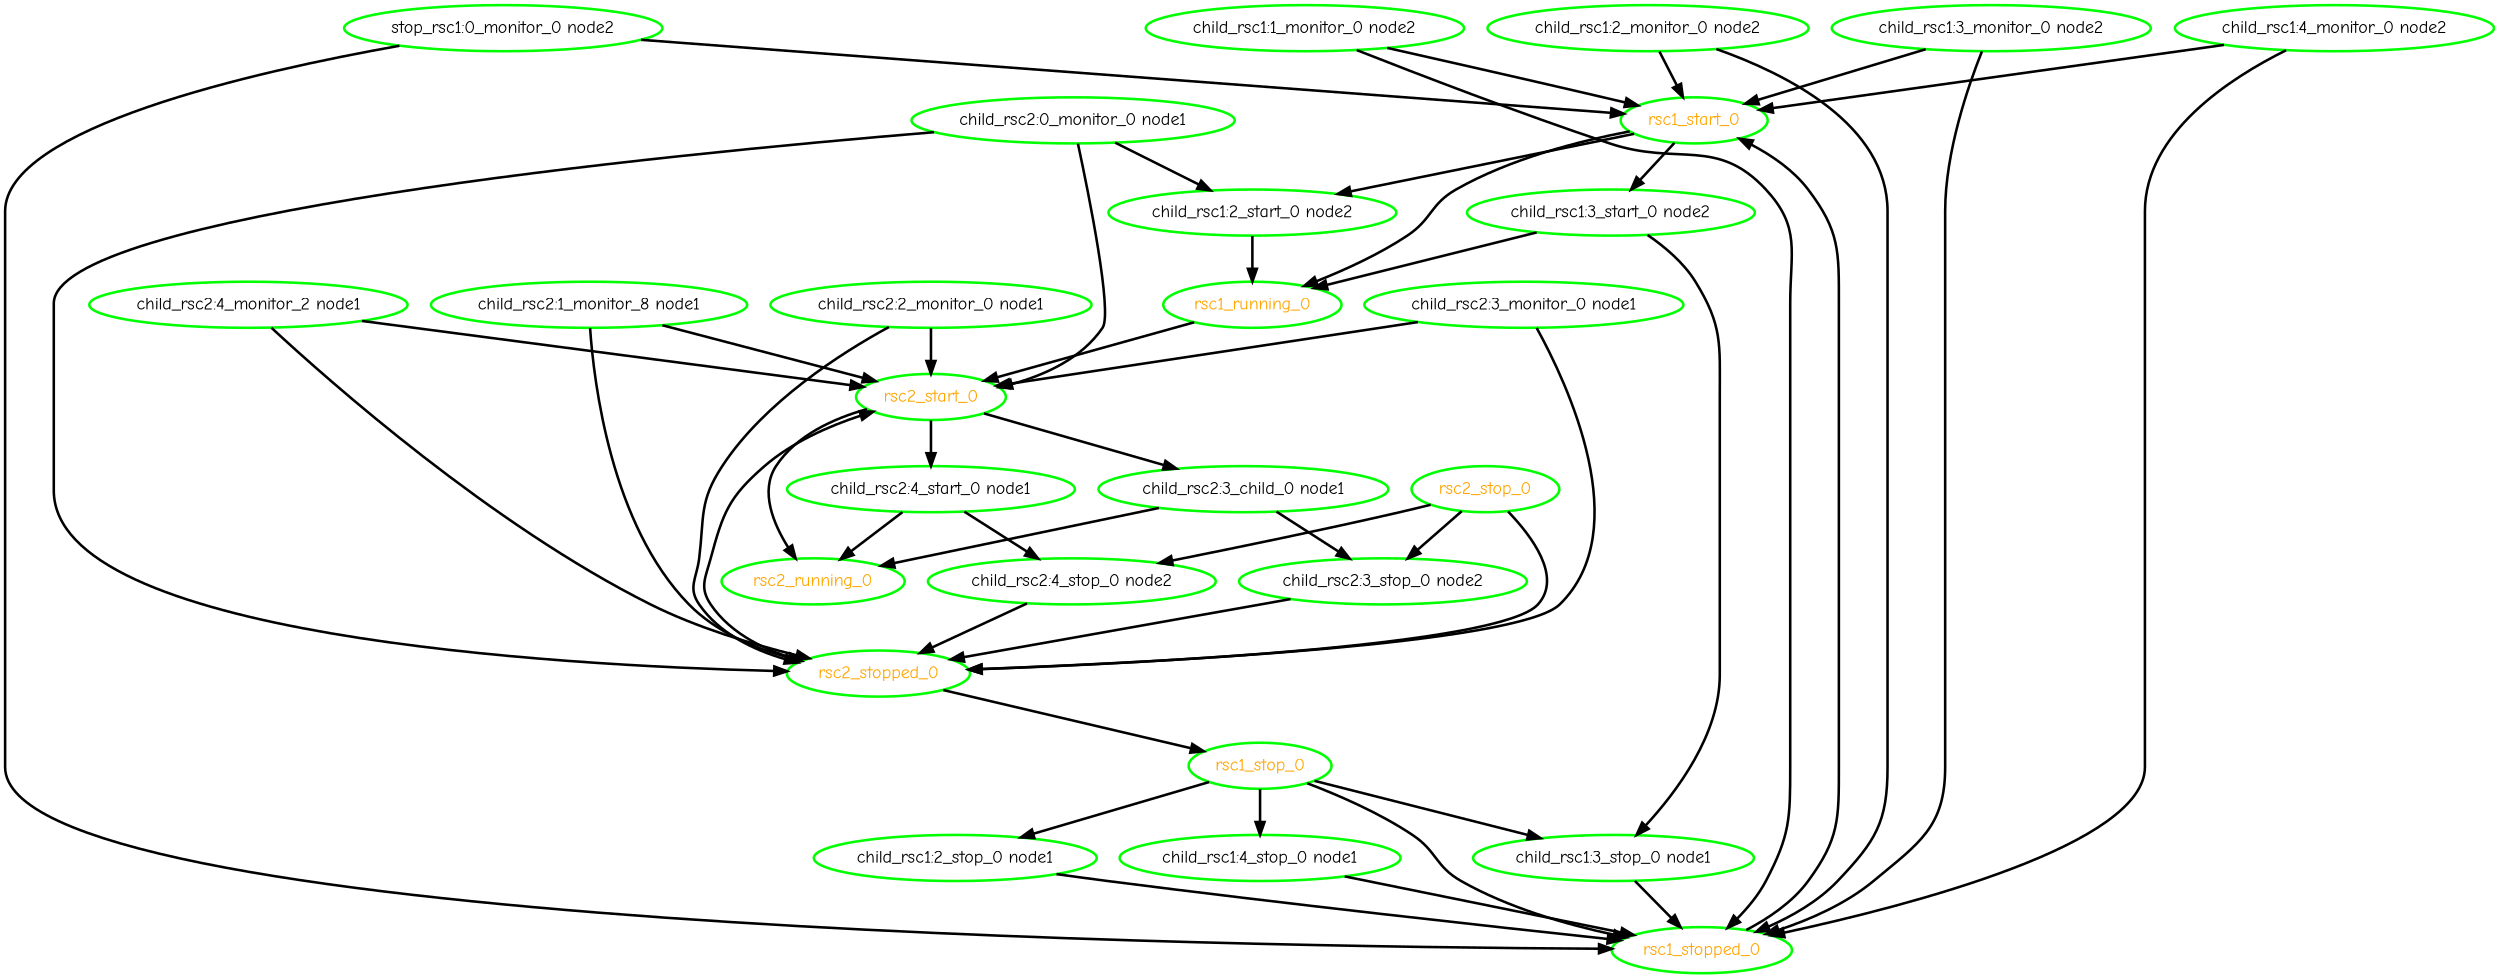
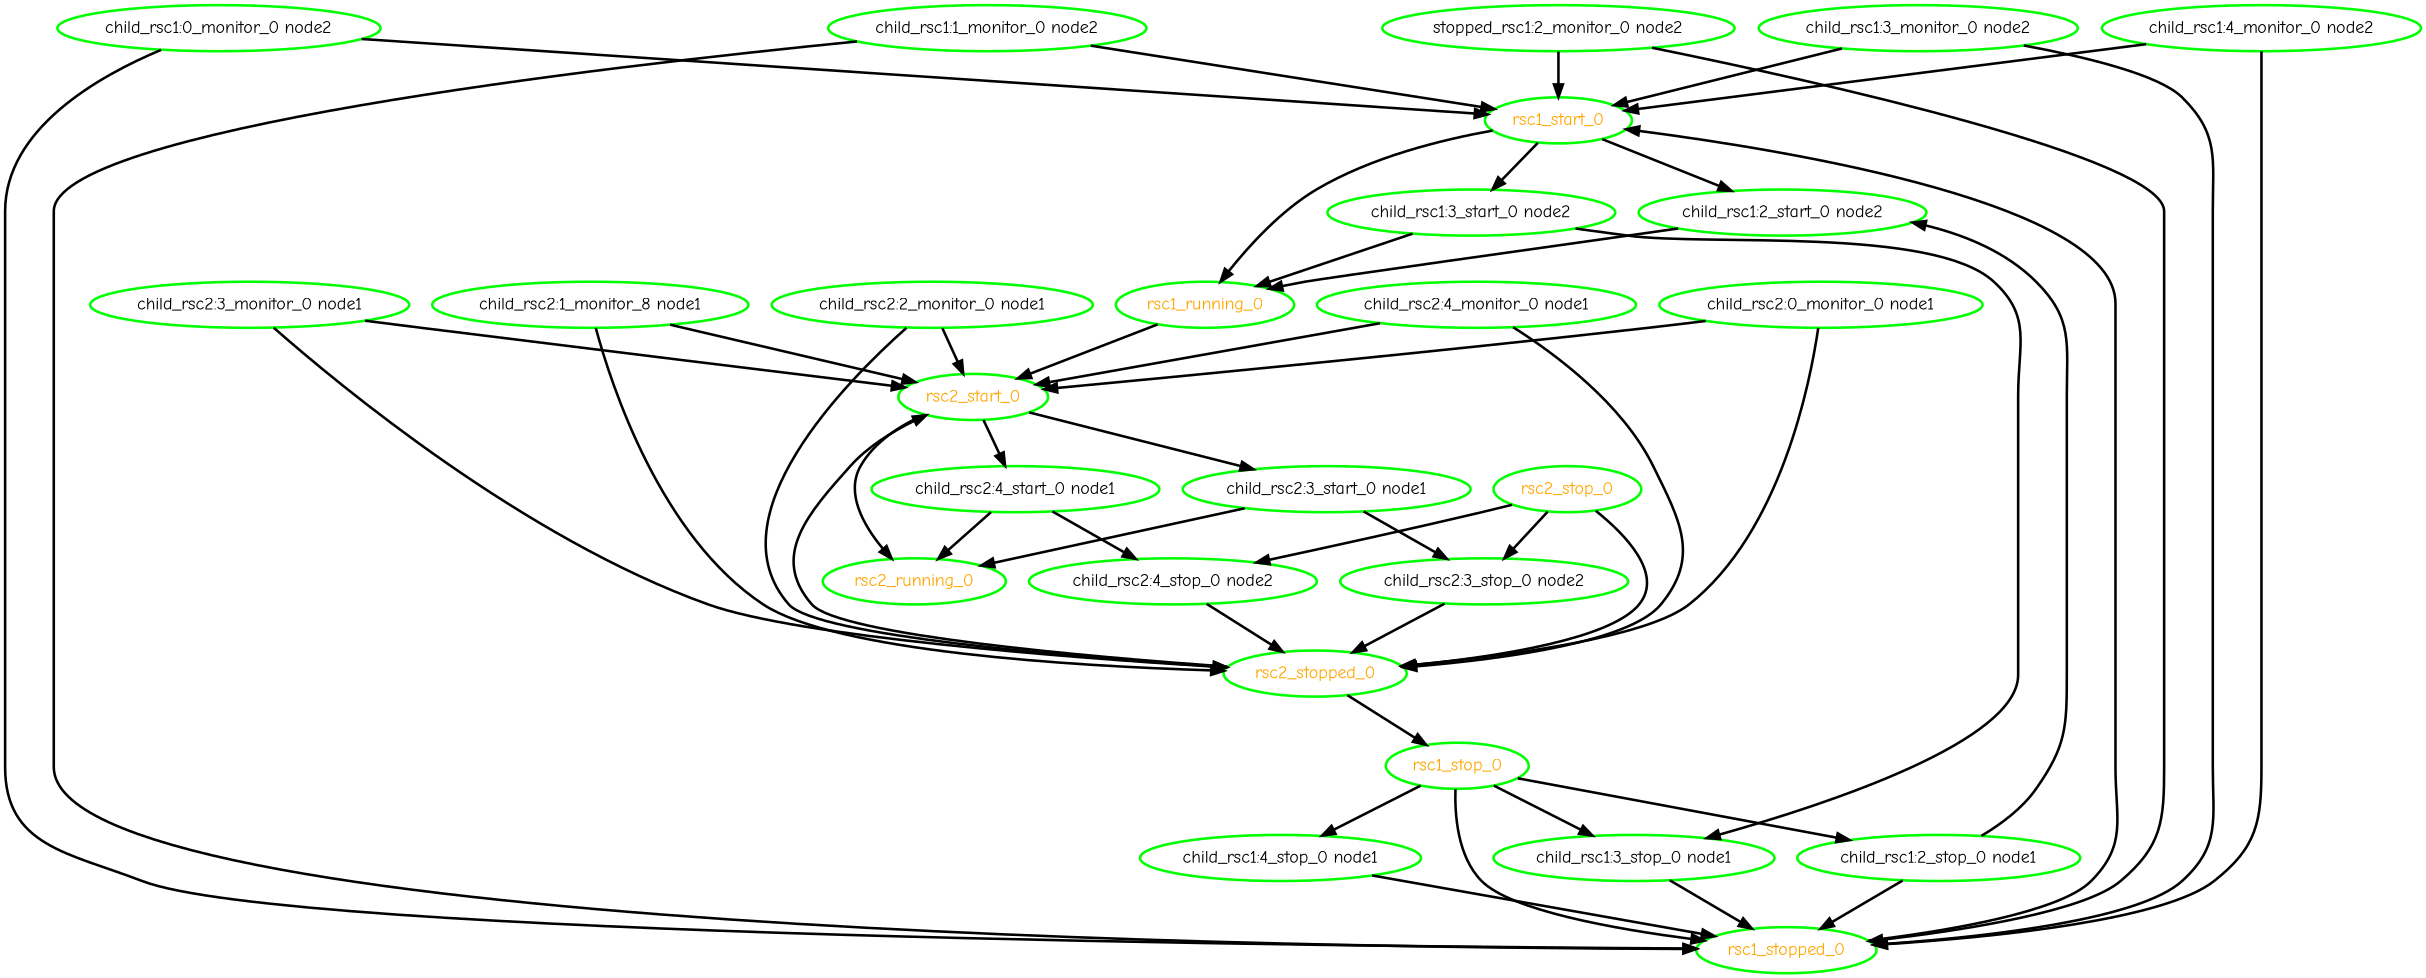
node "stop_rsc1:0_monitor_0 node2": label "stop_rsc1:0_monitor_0 node2" -> "child_rsc1:0_monitor_0 node2"
node "child_rsc1:2_monitor_0 node2": label "child_rsc1:2_monitor_0 node2" -> "stopped_rsc1:2_monitor_0 node2"
edge "child_rsc2:0_monitor_0 node1" -> "child_rsc1:2_start_0 node2": now "child_rsc1:2_stop_0 node1" -> "child_rsc1:2_start_0 node2"
node "child_rsc2:4_monitor_2 node1": label "child_rsc2:4_monitor_2 node1" -> "child_rsc2:4_monitor_0 node1"
node "child_rsc2:3_child_0 node1": label "child_rsc2:3_child_0 node1" -> "child_rsc2:3_start_0 node1"
